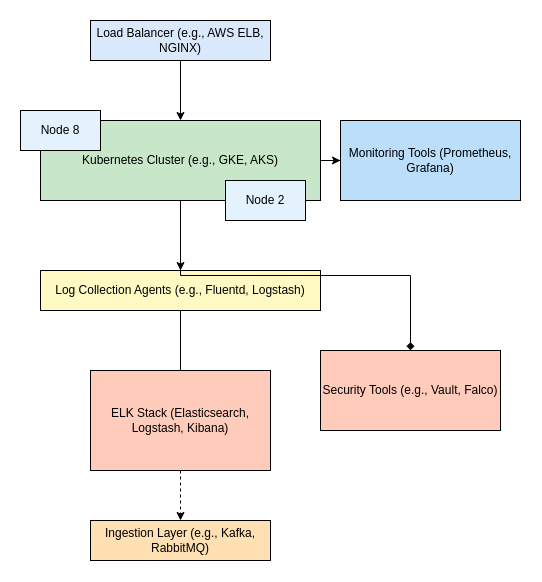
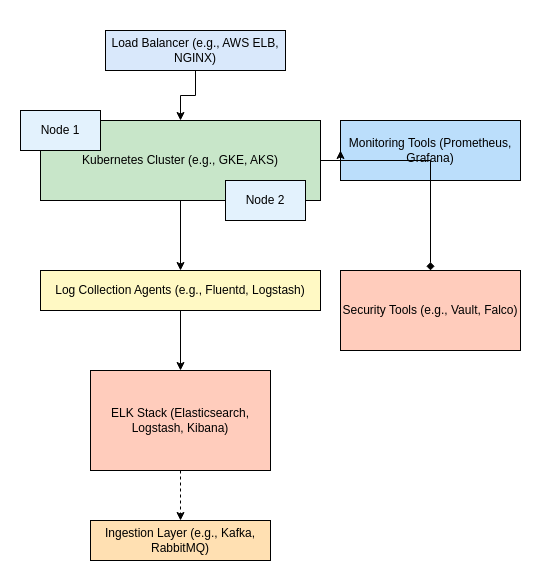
node "Load Balancer (e.g., AWS ELB, NGINX)": moved (181, 41) -> (196, 51)
node "Node 8": label "Node 8" -> "Node 1"
node "Monitoring Tools (Prometheus, Grafana)": size 180x80 -> 180x60
edge "Log Collection Agents (e.g., Fluentd, Logstash)" -- "ELK Stack (Elasticsearch, Logstash, Kibana)": arrowhead none -> classic
node "Security Tools (e.g., Vault, Falco)": moved (411, 391) -> (431, 311)
